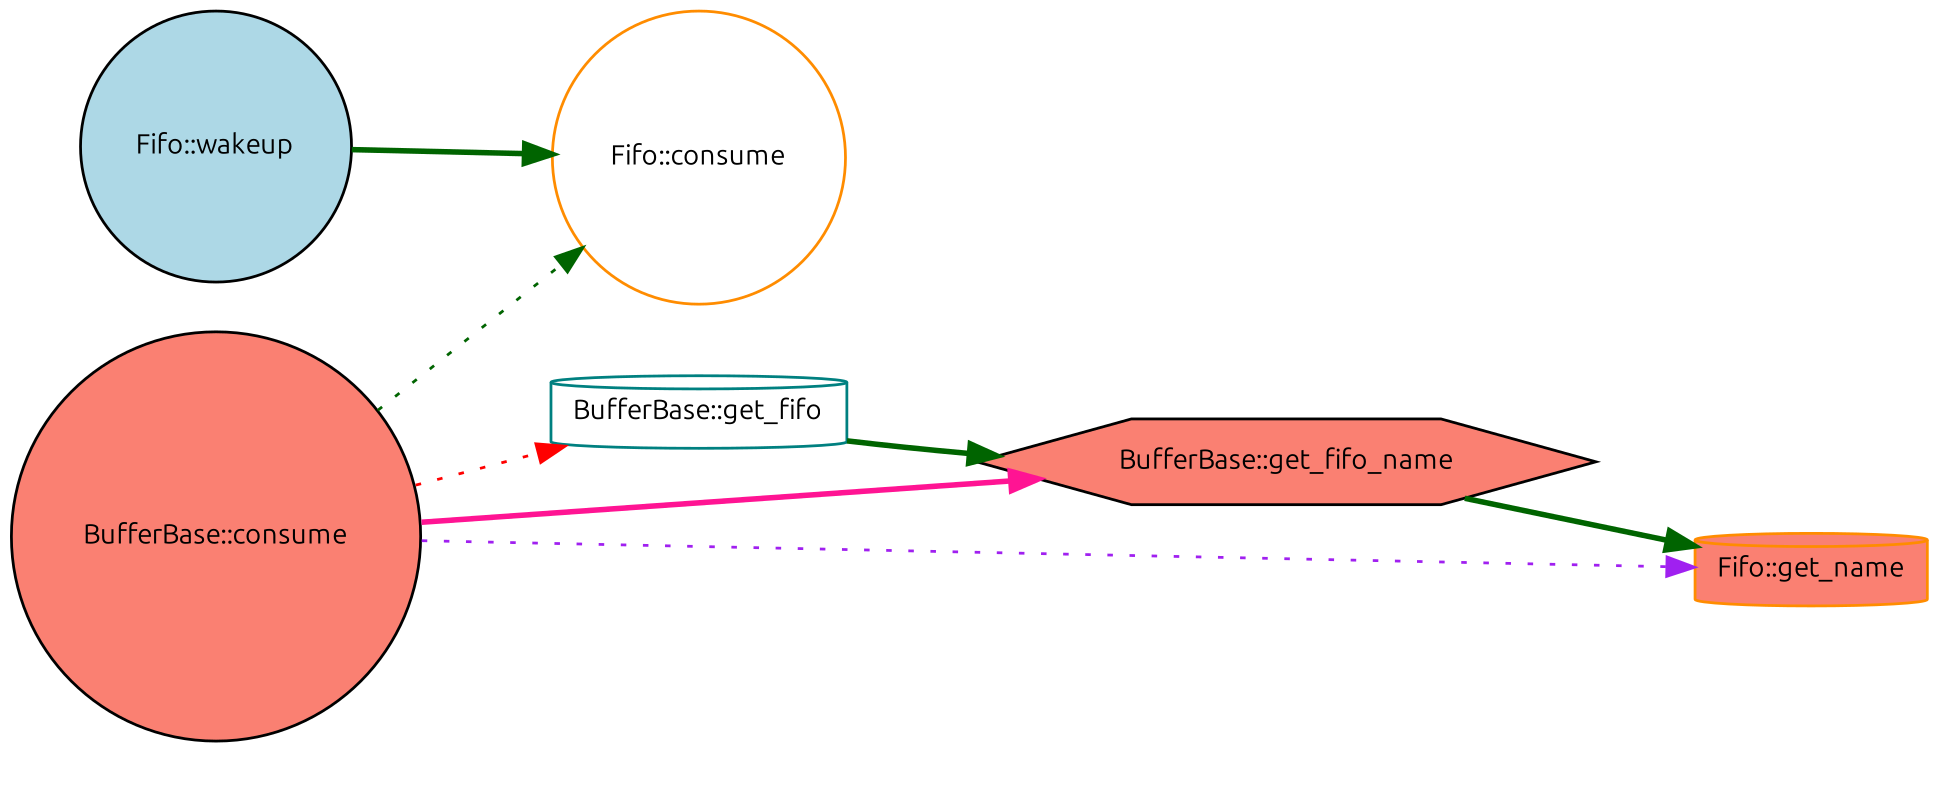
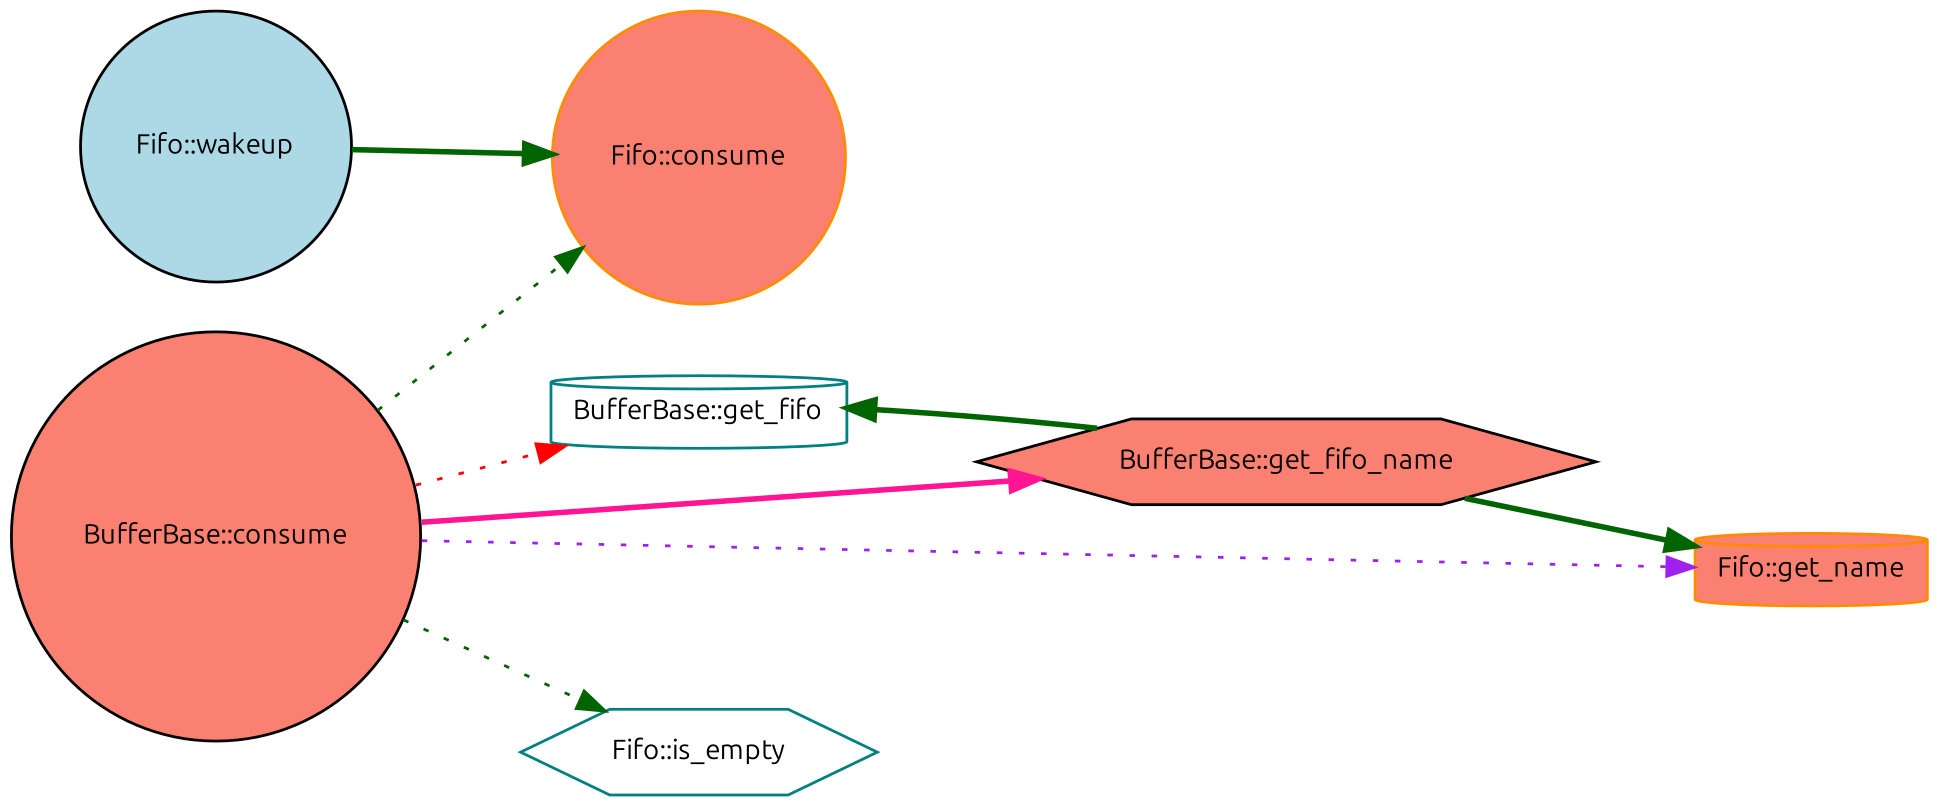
node "Fifo::consume": fillcolor white -> salmon
edge "BufferBase::get_fifo" -> "BufferBase::get_fifo_name": reversed
node "Fifo::is_empty": added
